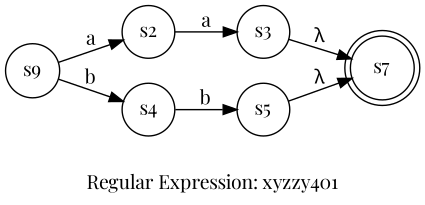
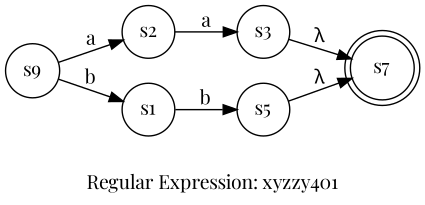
node "s4": label "s4" -> "s1"
